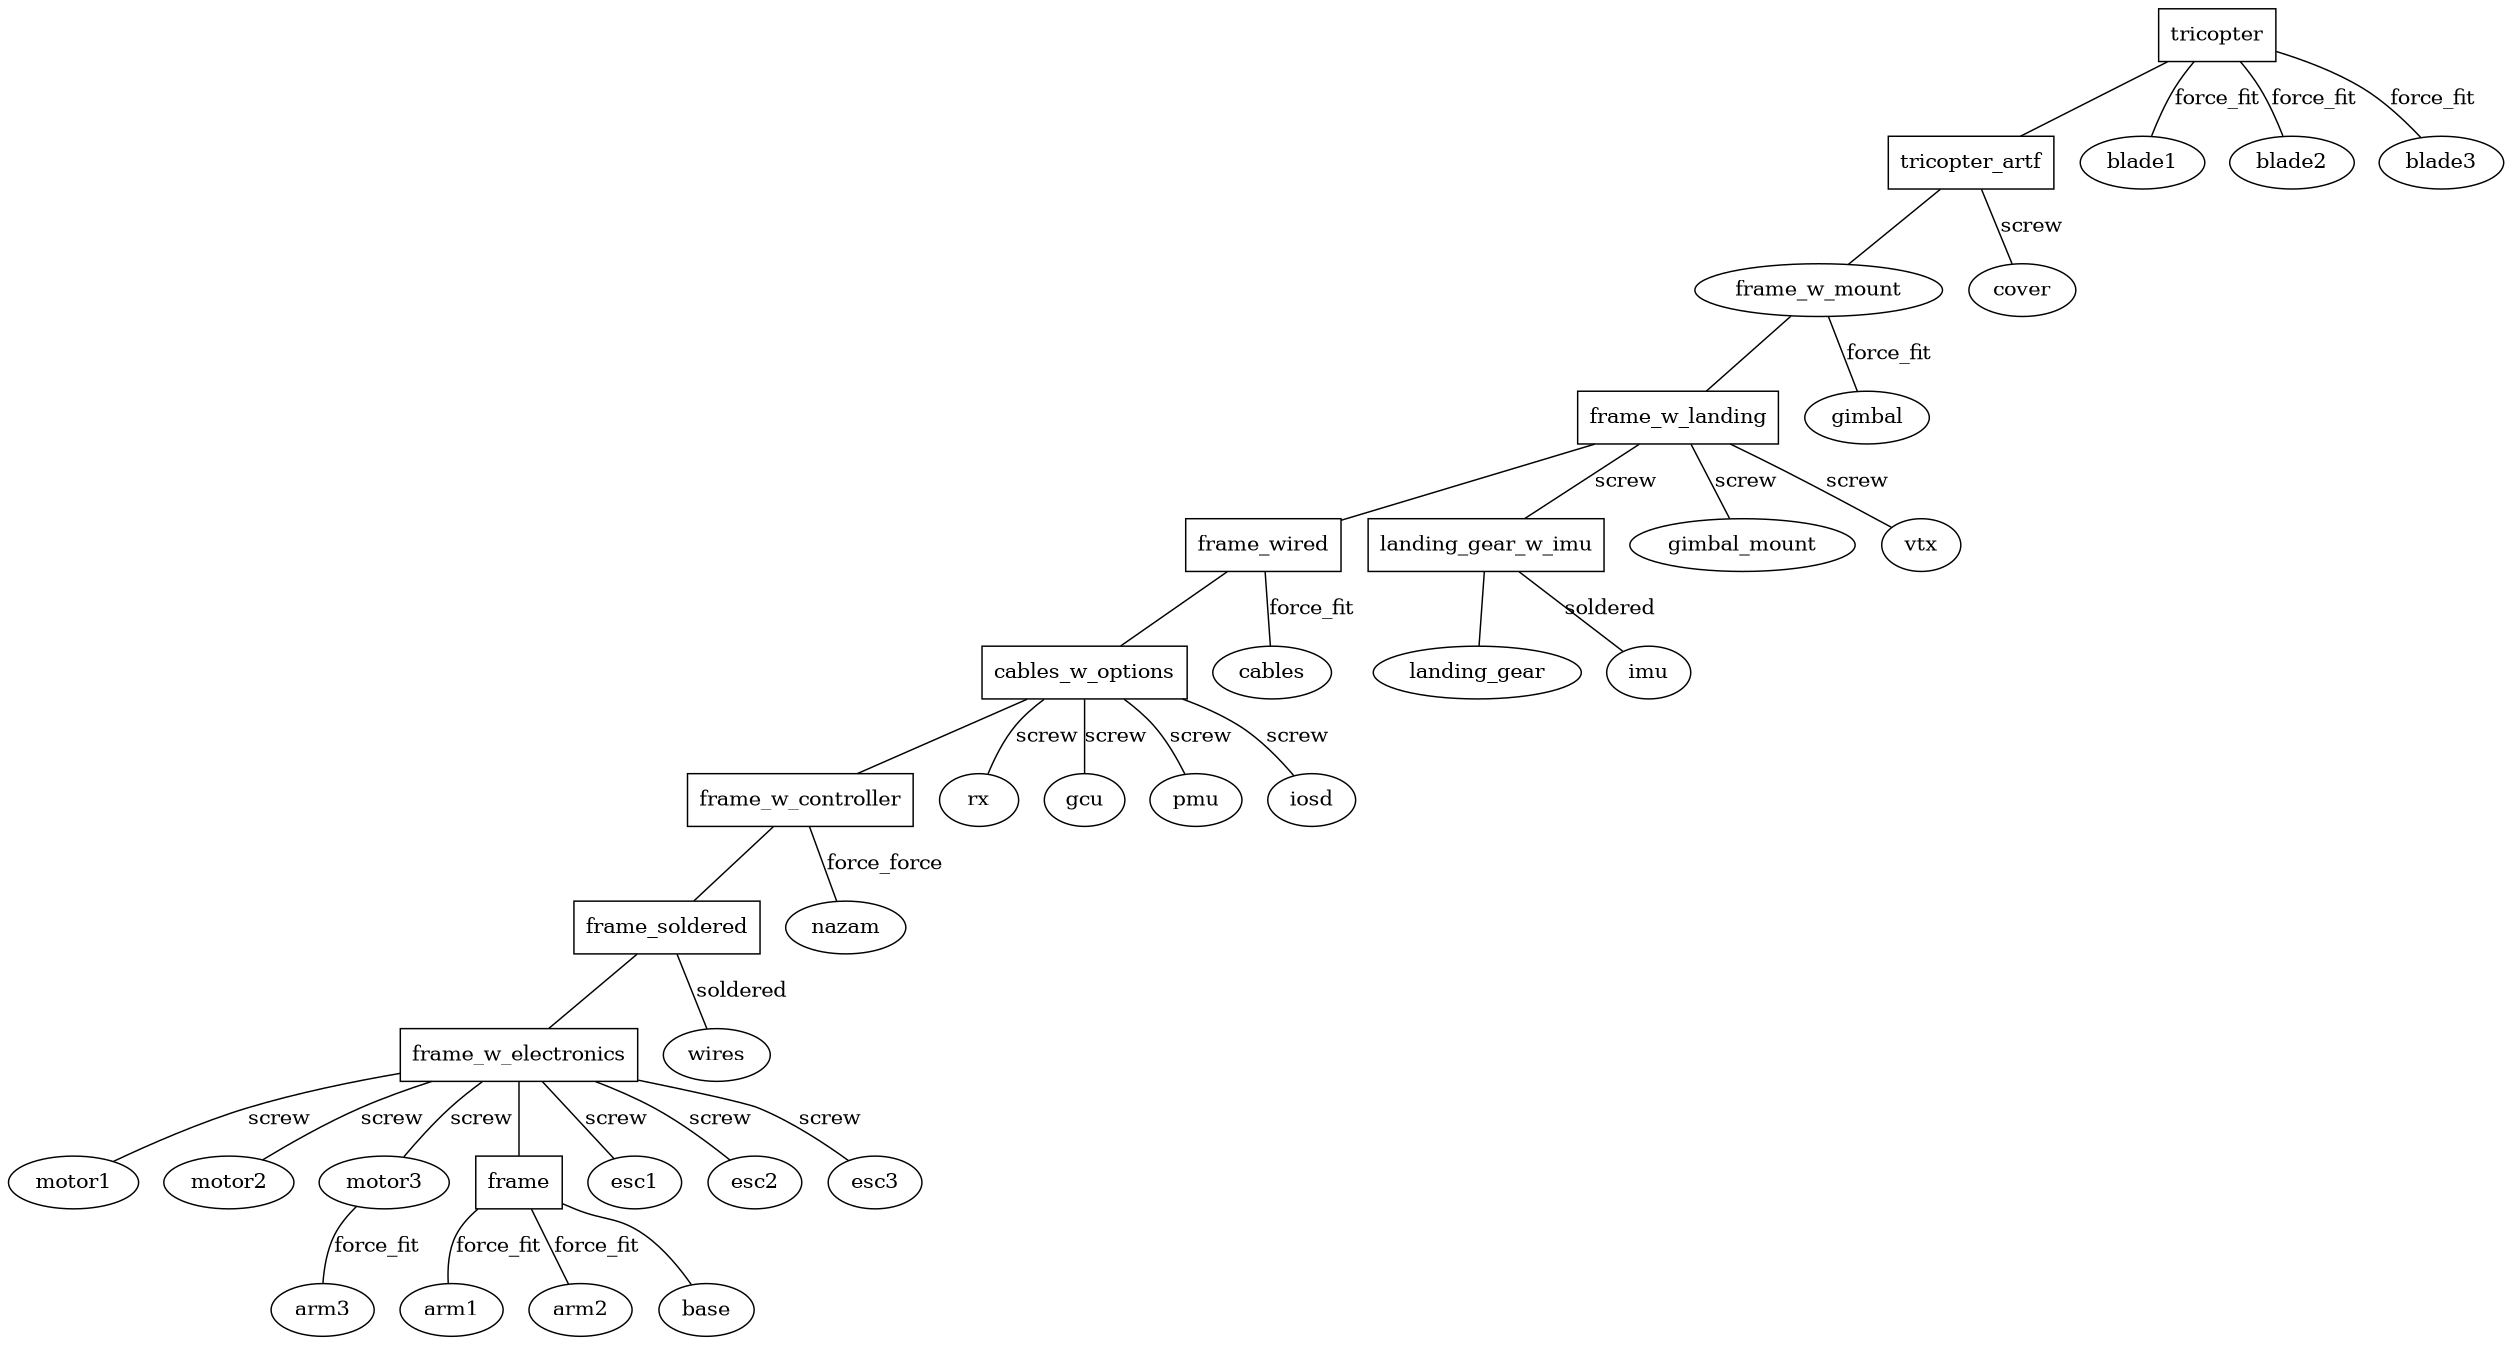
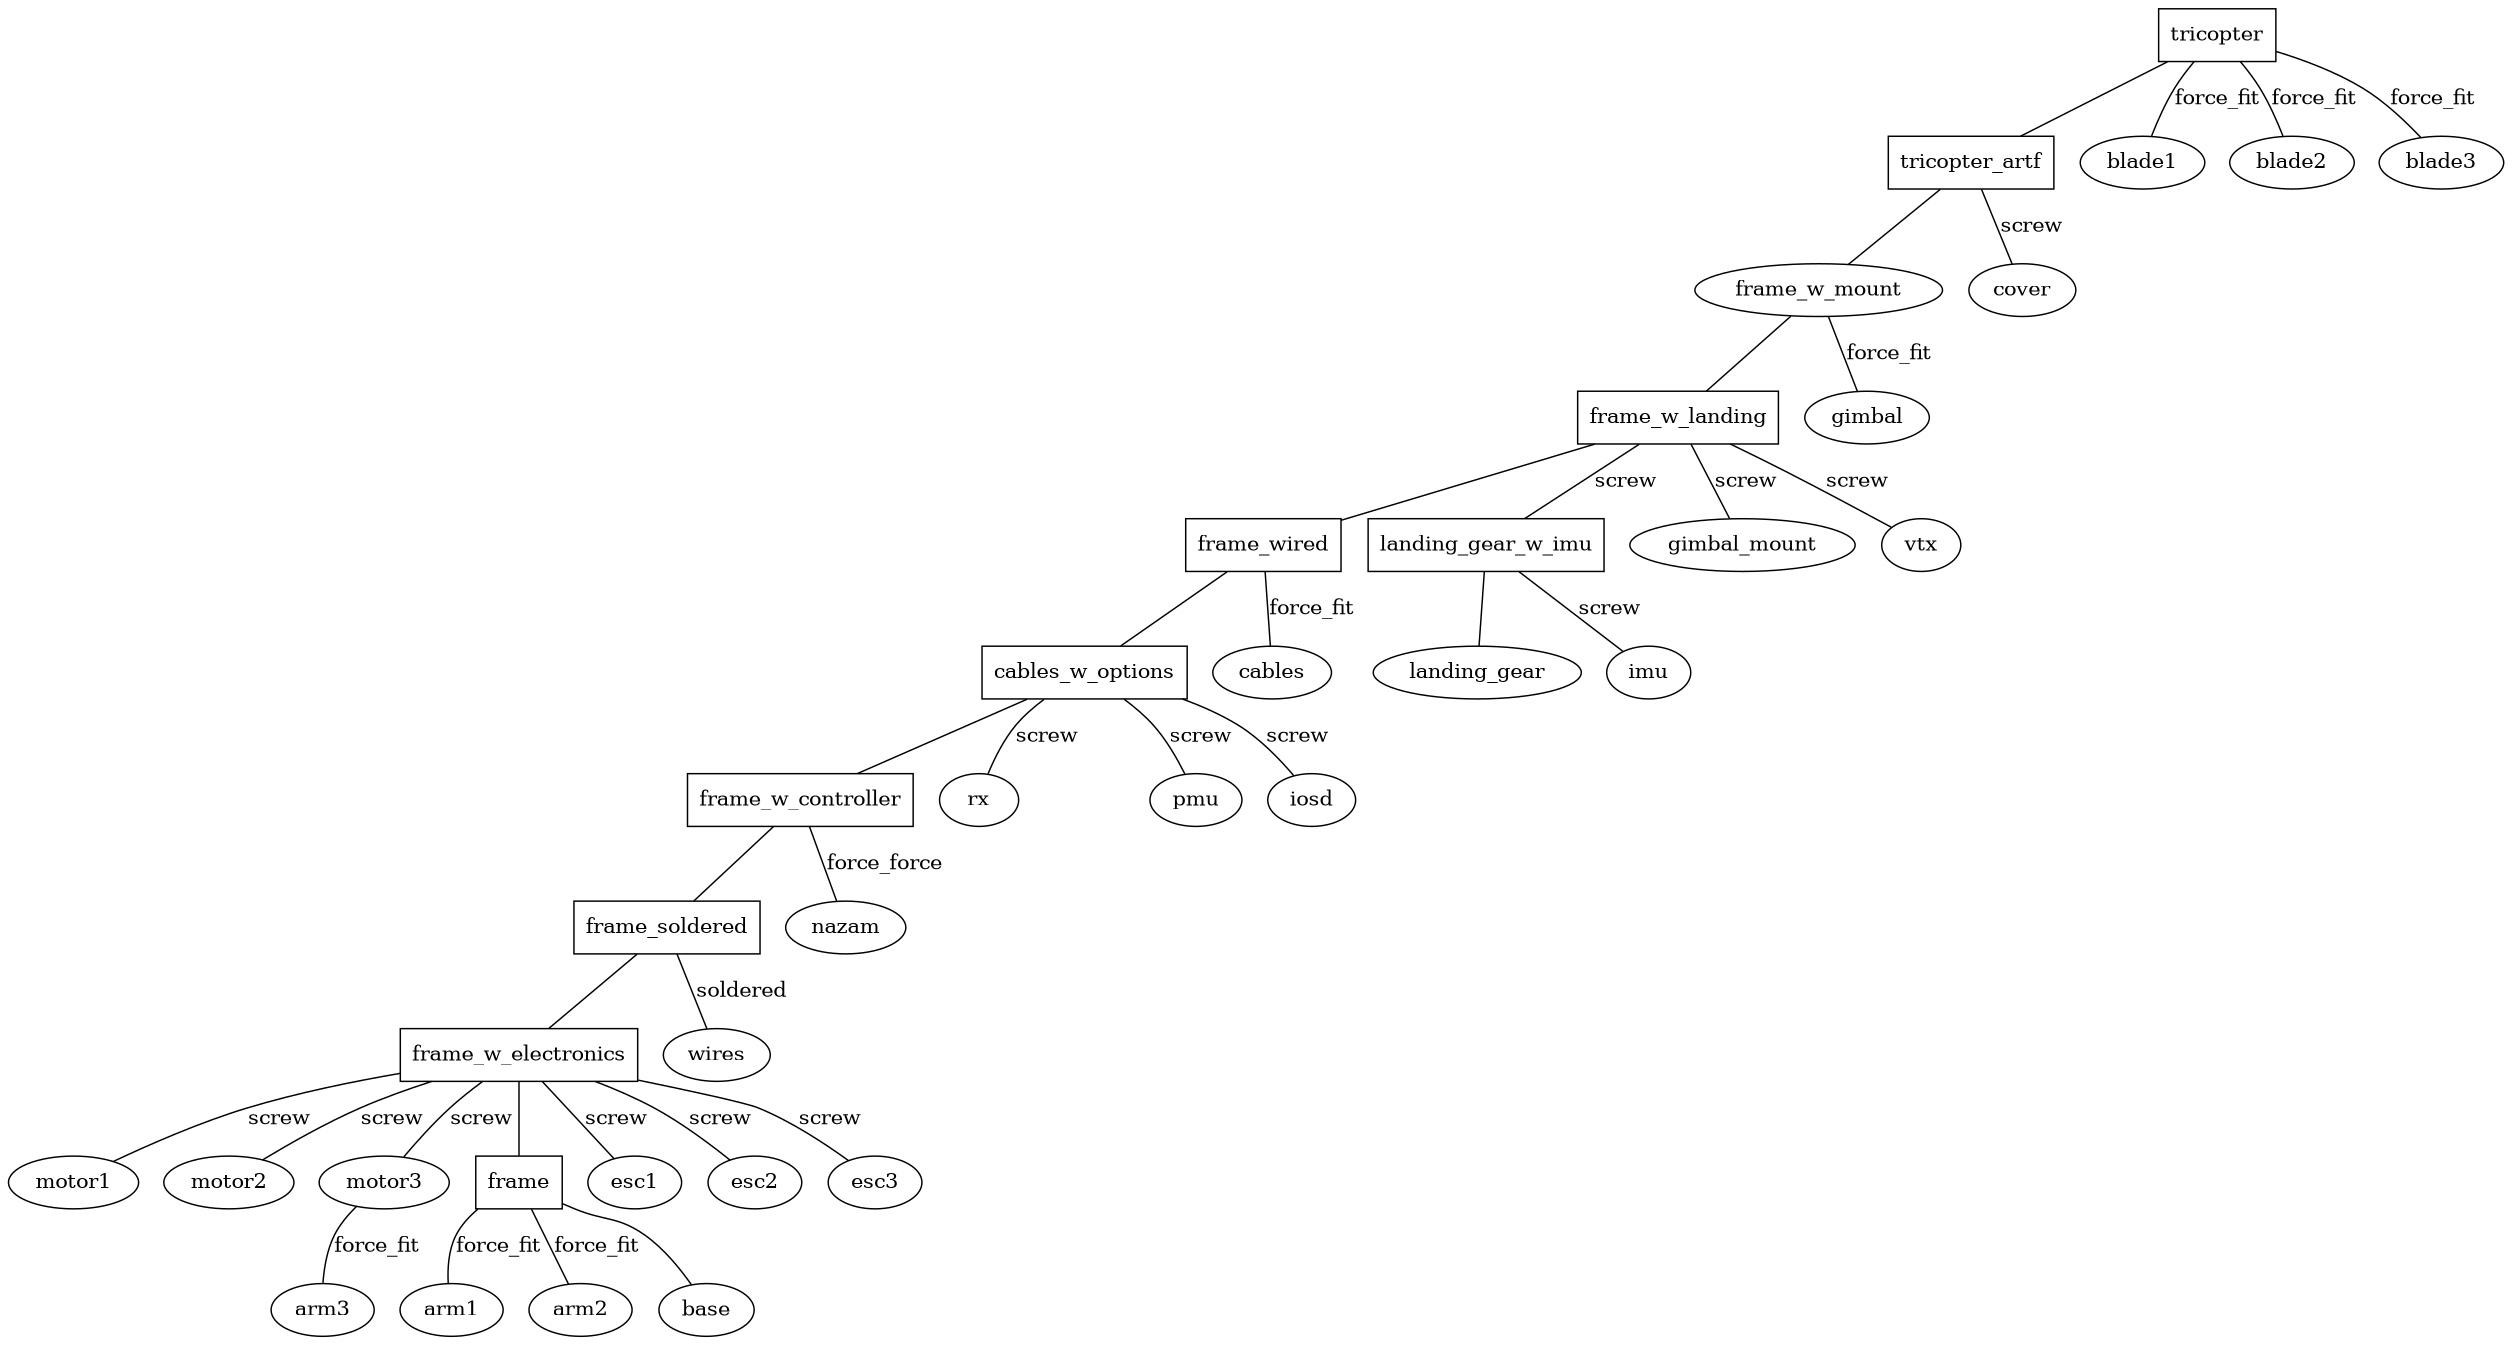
edge "landing_gear_w_imu" -- "imu": label "soldered" -> "screw"
node "gcu": removed
